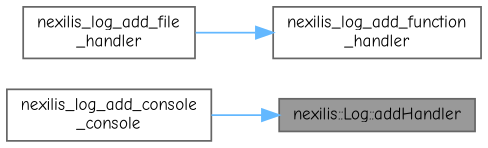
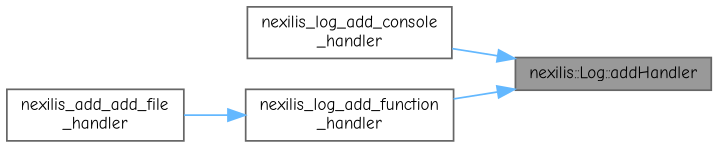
node "nexilis_log_add_file _handler": label "nexilis_log_add_file _handler" -> "nexilis_add_add_file _handler"
edge "nexilis_log_add_function _handler" -> "nexilis::Log::addHandler": added
node "nexilis_log_add_console _console": label "nexilis_log_add_console _console" -> "nexilis_log_add_console _handler"
